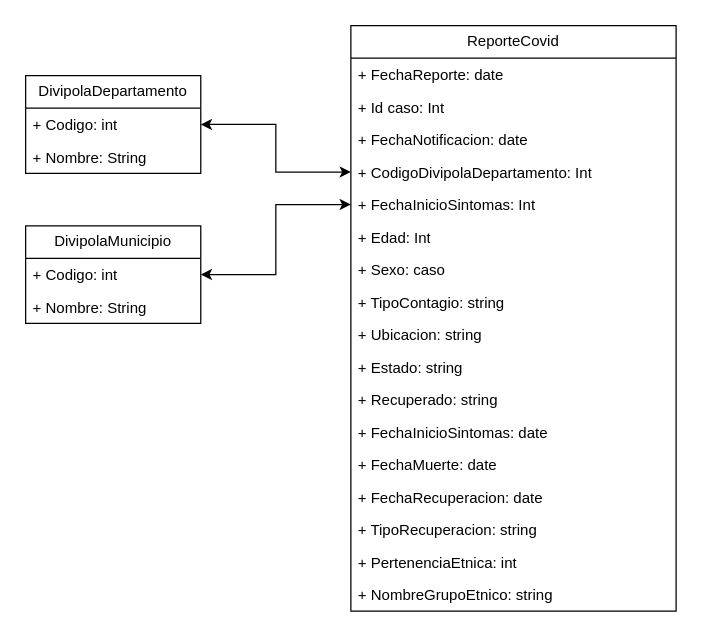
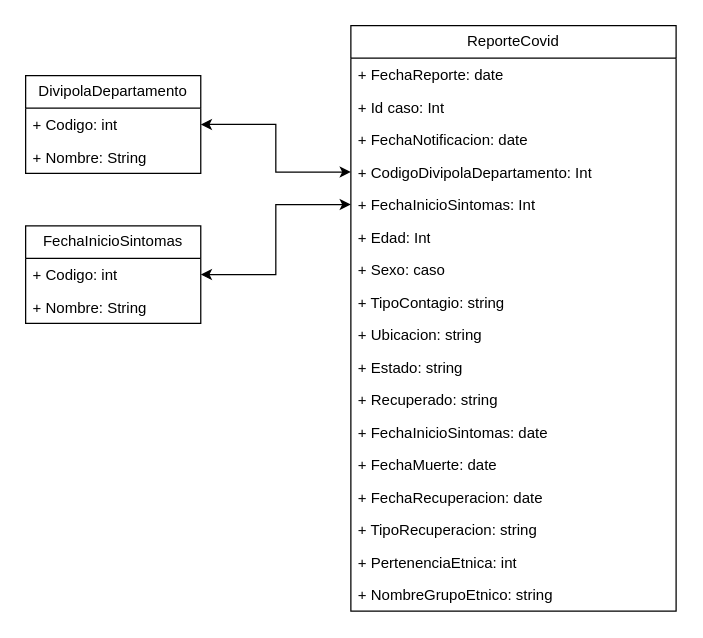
node "DivipolaMunicipio": label "DivipolaMunicipio" -> "FechaInicioSintomas"
